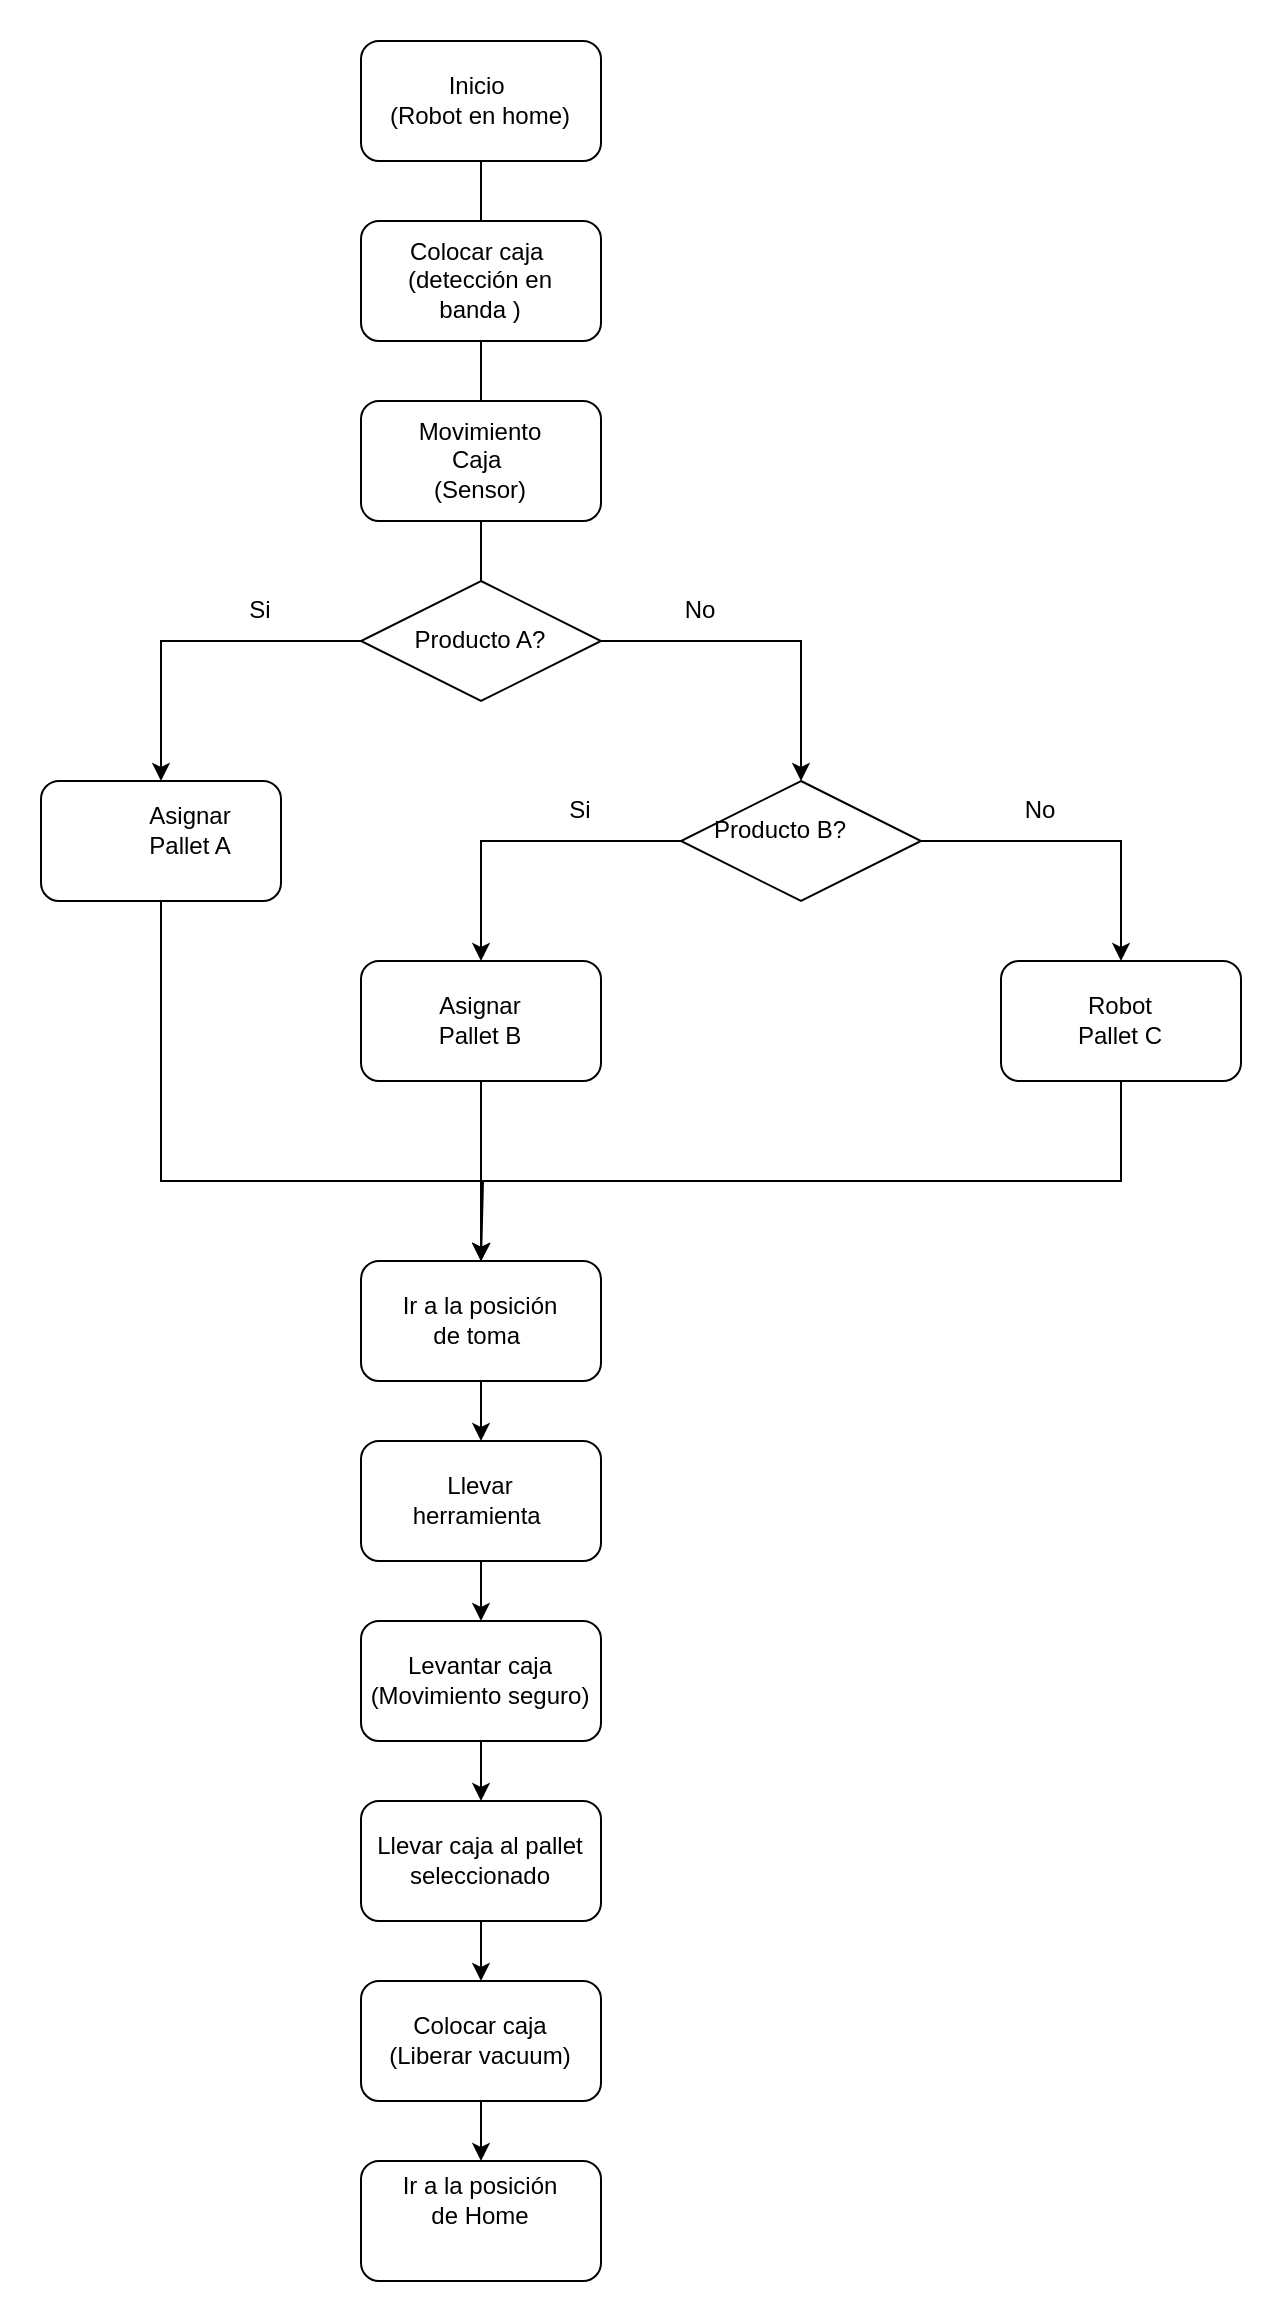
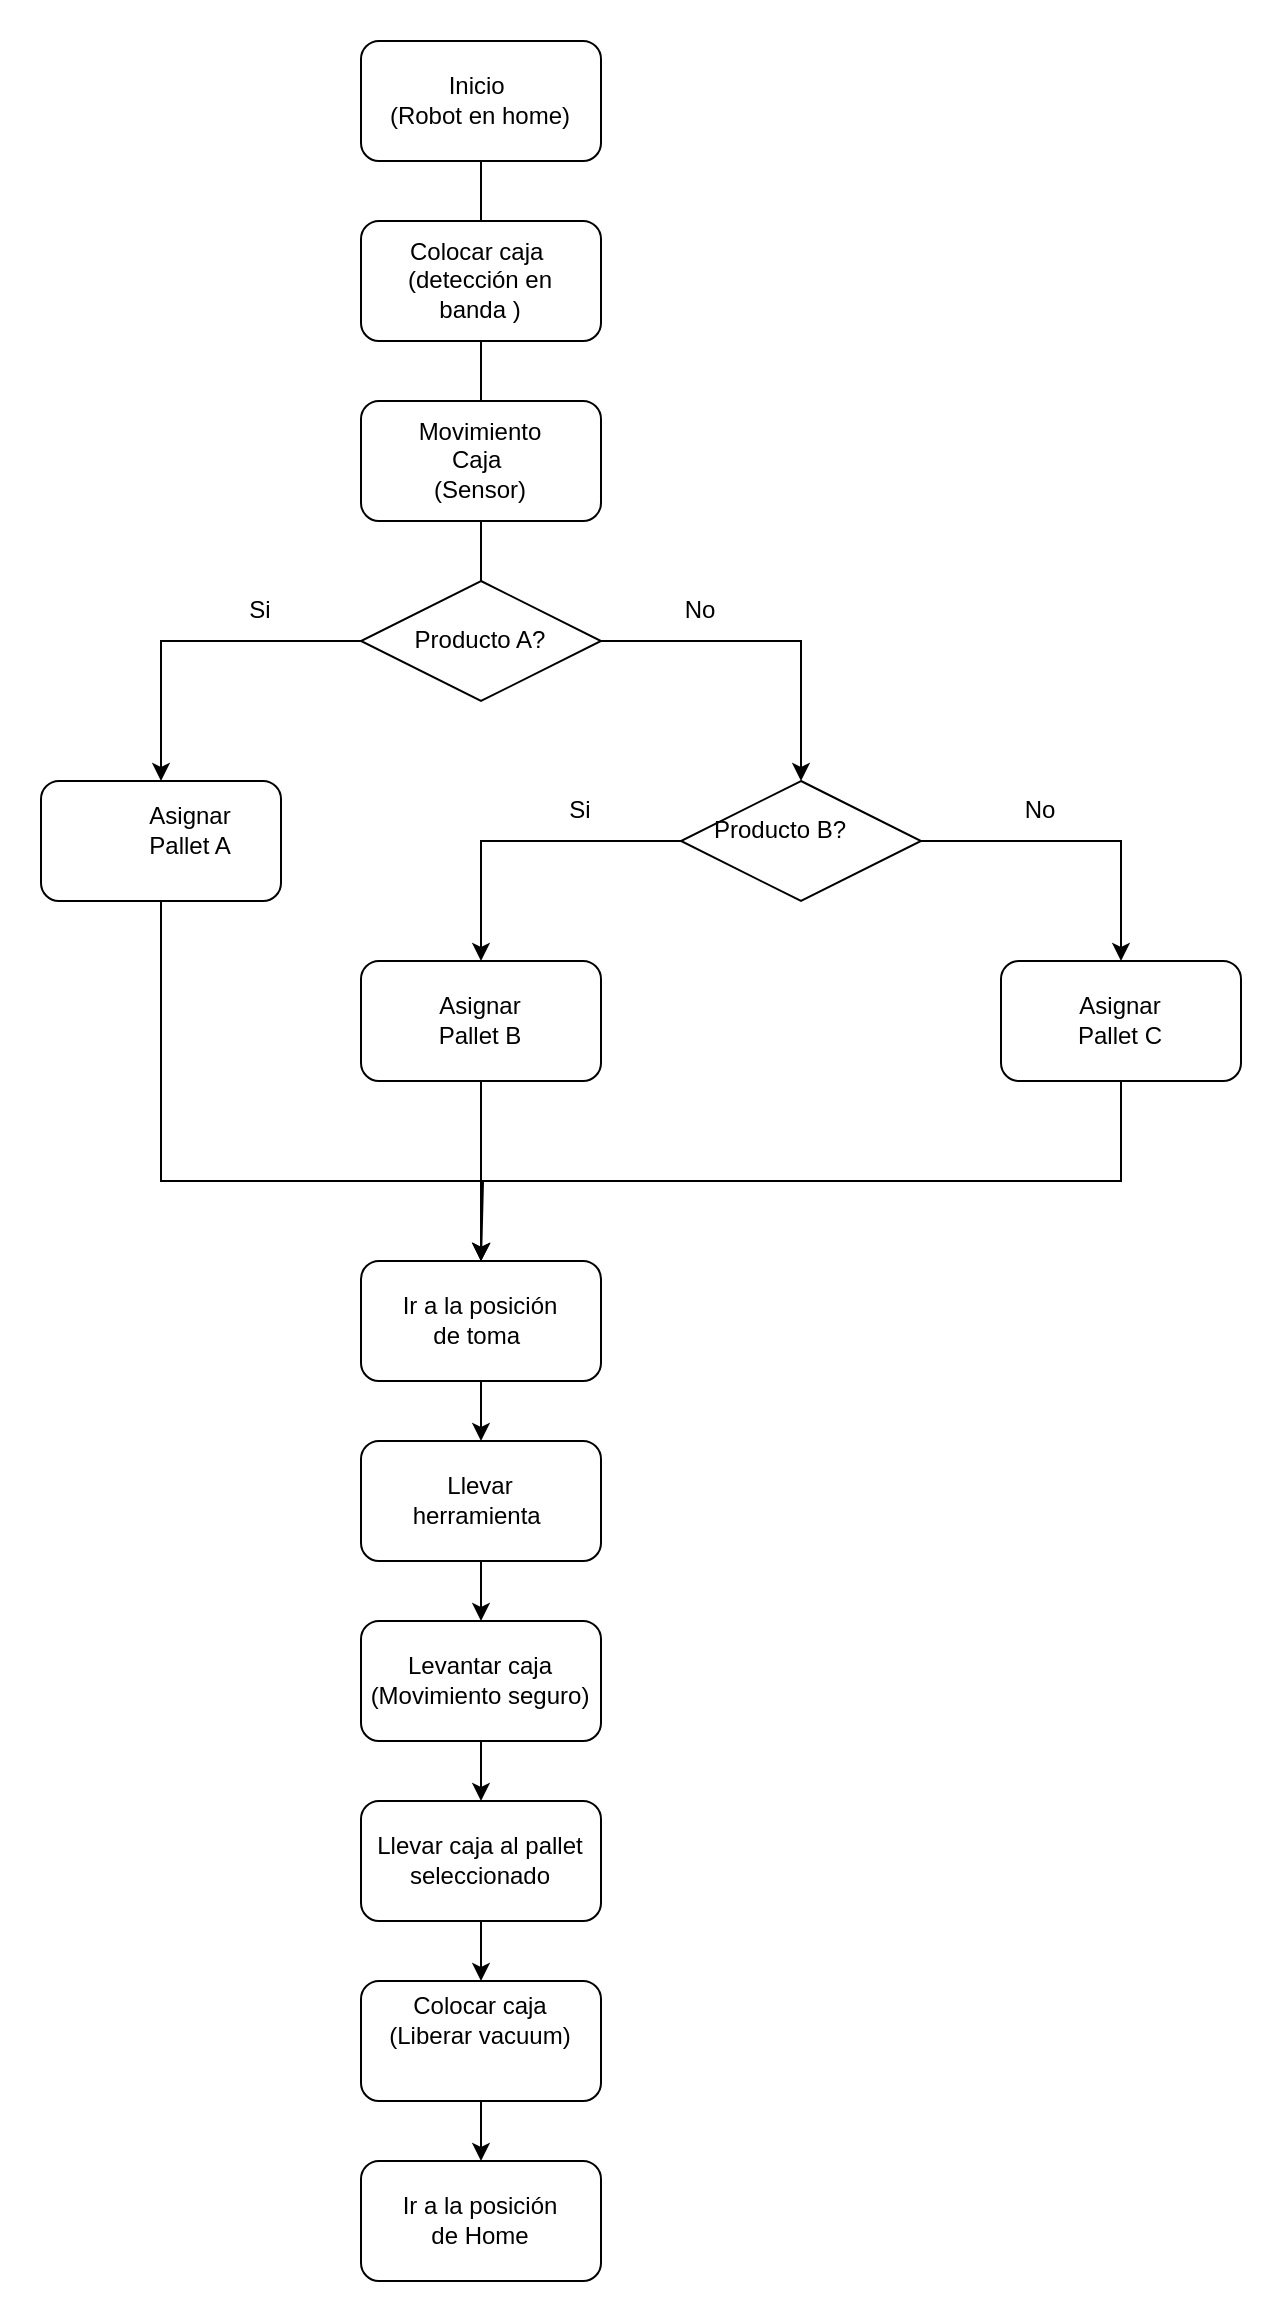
node "Robot Pallet C": label "Robot Pallet C" -> "Asignar Pallet C"
node "Colocar caja (Liberar vacuum)": moved (481, 2041) -> (481, 2021)
node "Ir a la posición de Home": moved (481, 2201) -> (481, 2221)
